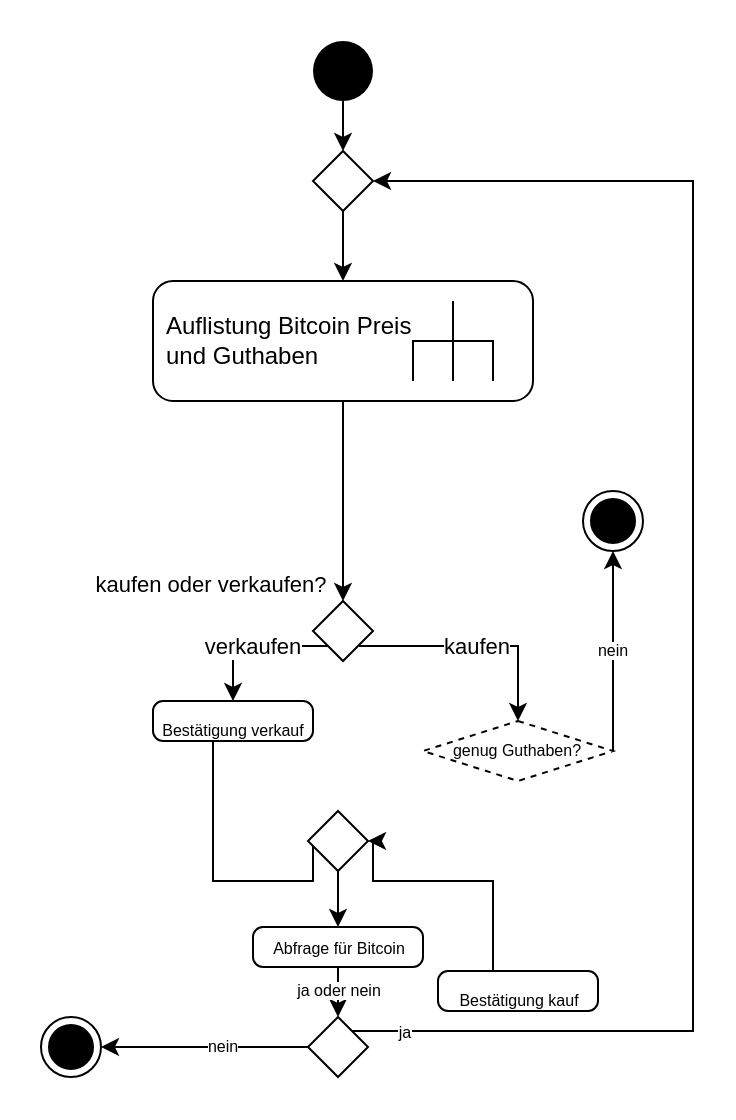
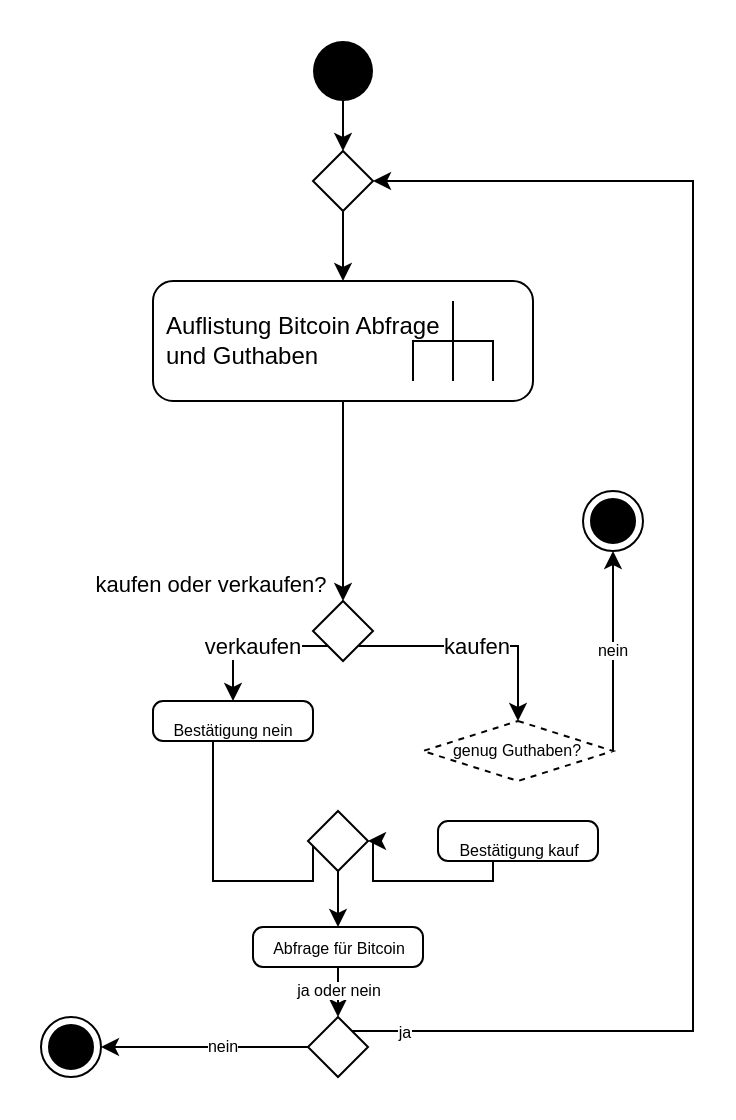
node "Auflistung Bitcoin Preis und Guthaben": label "Auflistung Bitcoin Preis und Guthaben" -> "Auflistung Bitcoin Abfrage und Guthaben"
node "Bestätigung verkauf": label "Bestätigung verkauf" -> "Bestätigung nein"
node "Bestätigung kauf": moved (518, 991) -> (518, 841)
